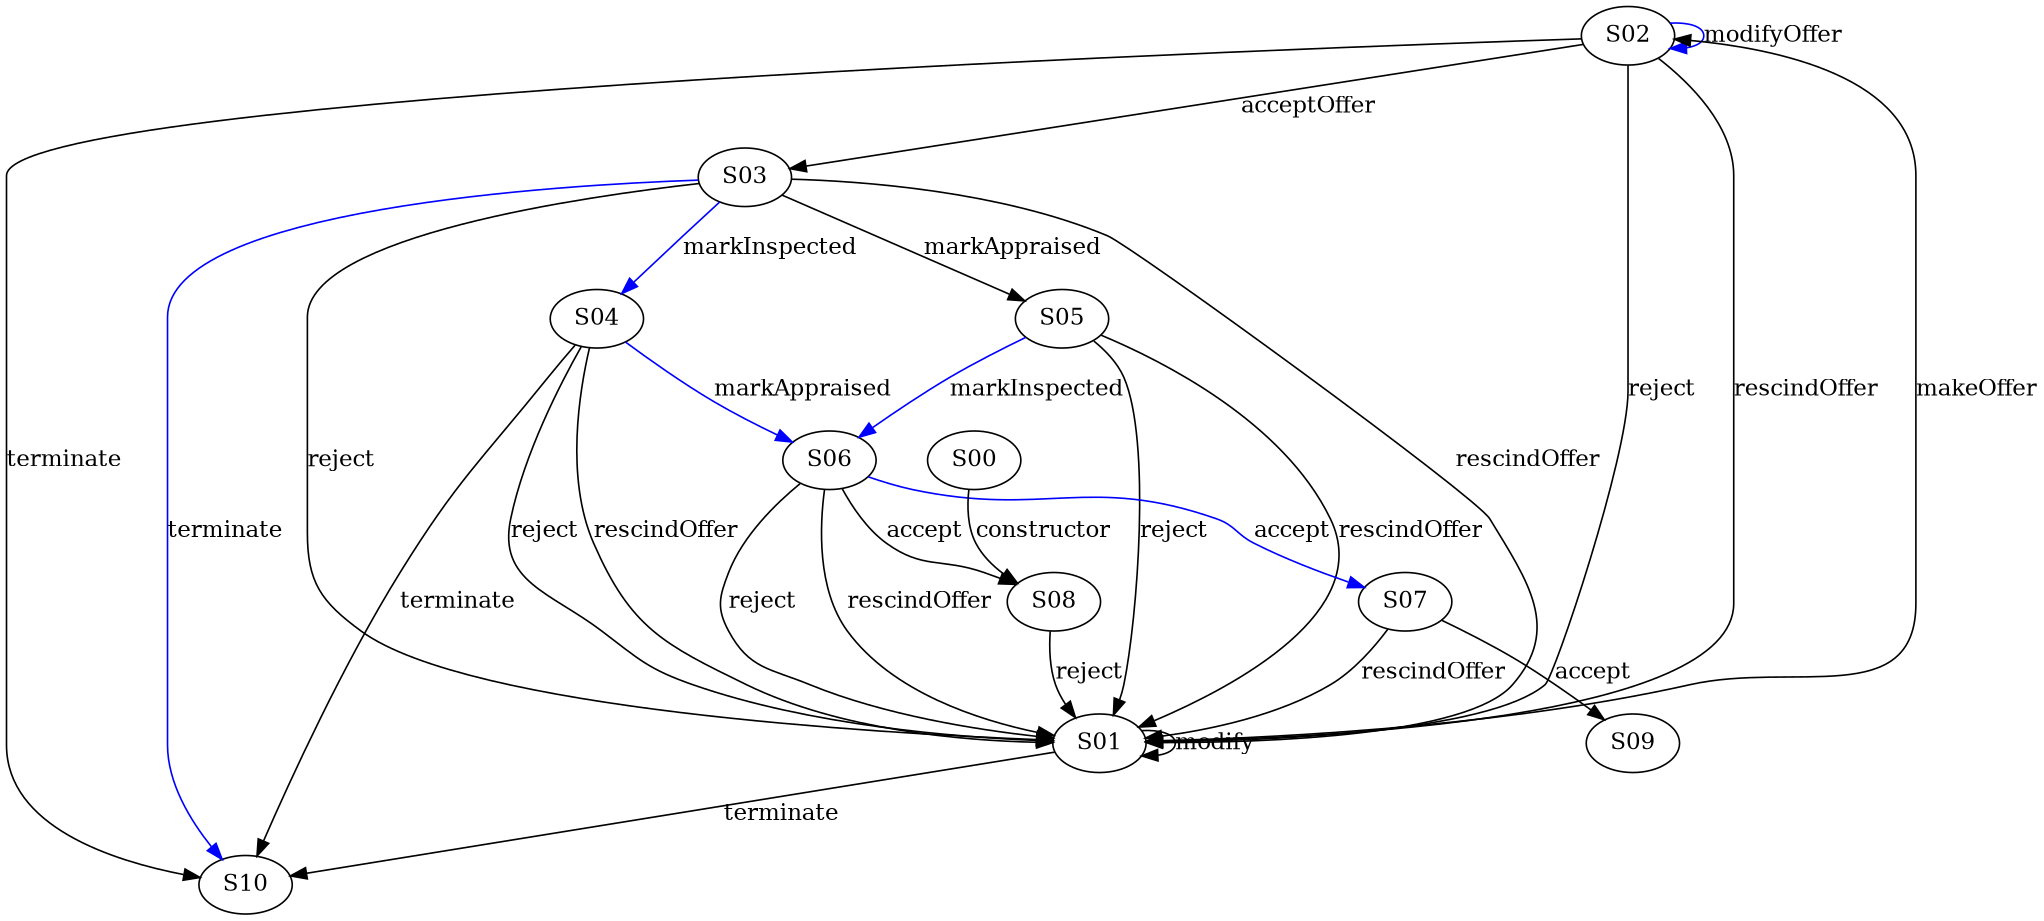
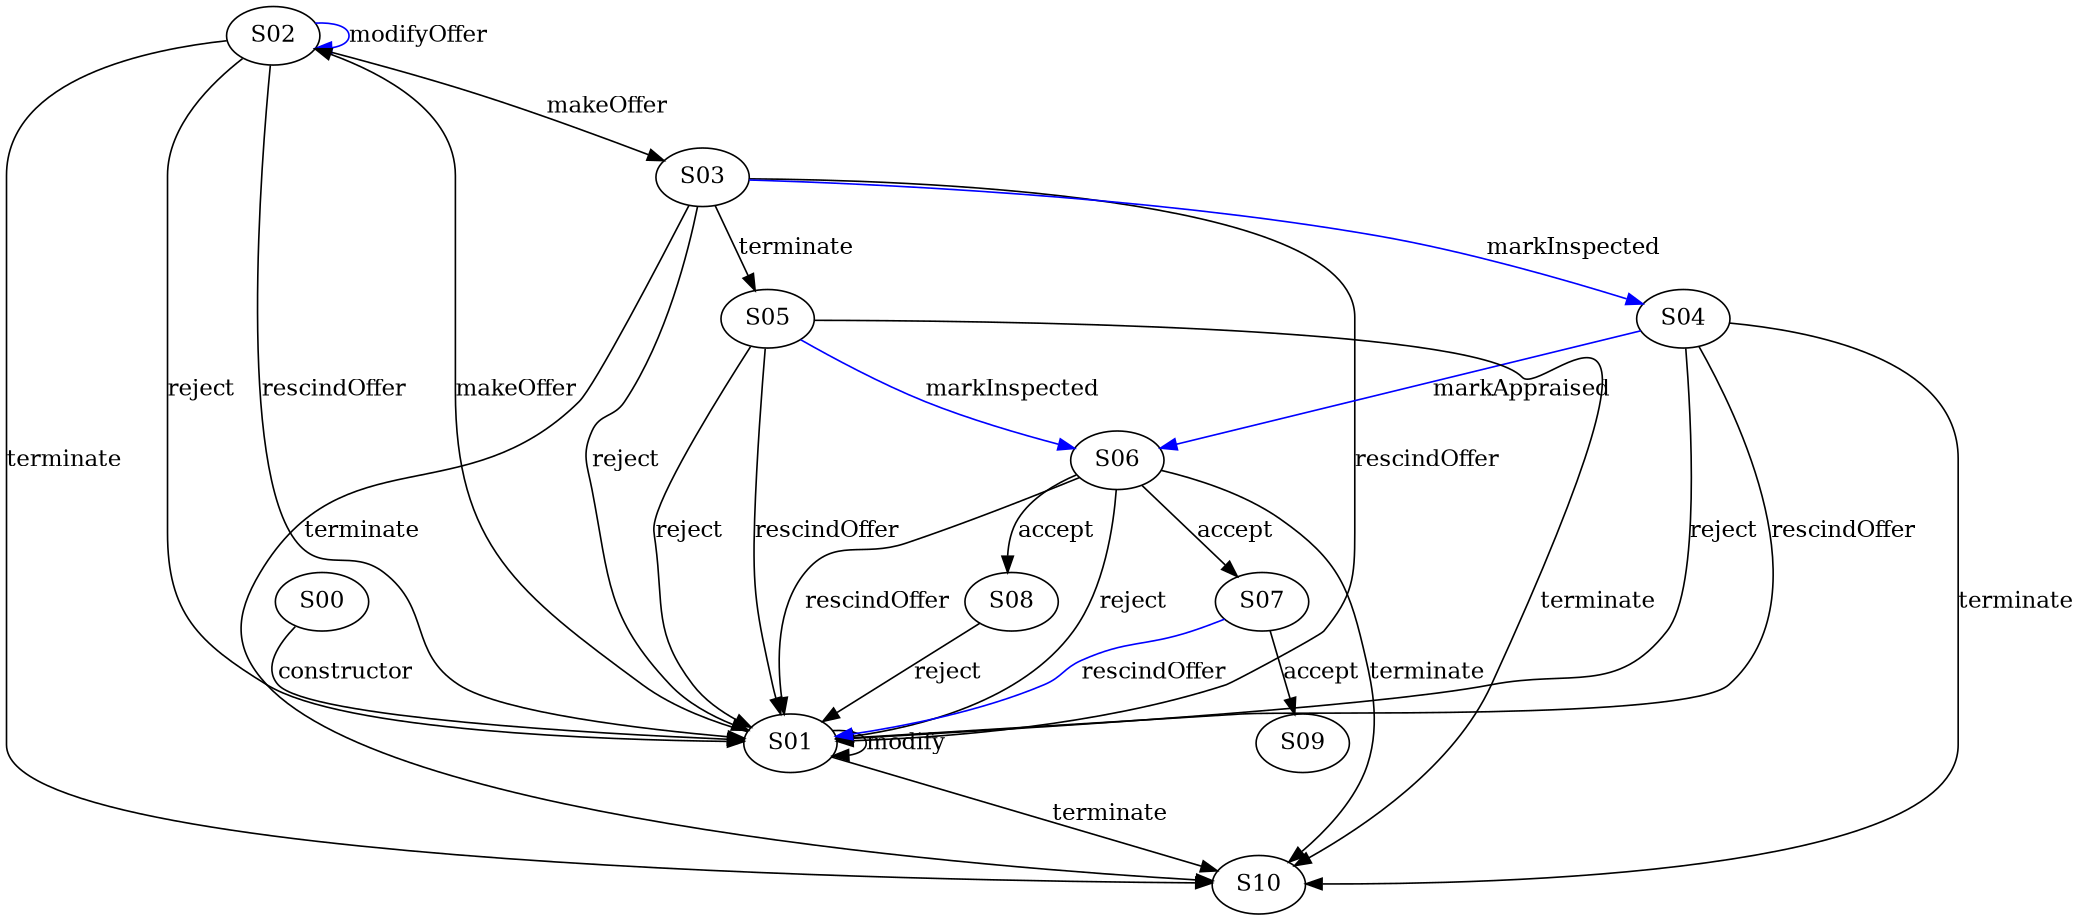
edge "S02" -> "S03": label "acceptOffer" -> "makeOffer"
edge "S03" -> "S05": label "markAppraised" -> "terminate"
edge "S03" -> "S10": color blue -> black
edge "S05" -> "S10": added, label "terminate"
edge "S06" -> "S07": color blue -> black
edge "S00" -> "S08": now "S00" -> "S01"
edge "S06" -> "S10": added, label "terminate"
edge "S07" -> "S01": color black -> blue
